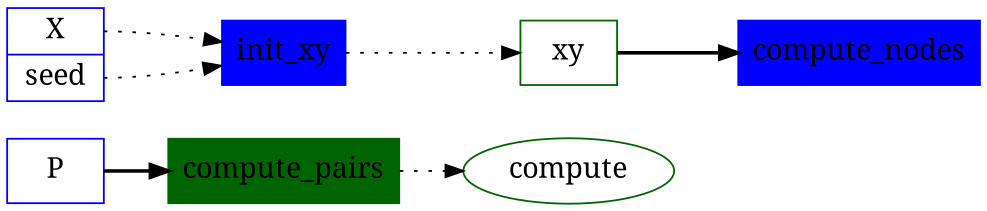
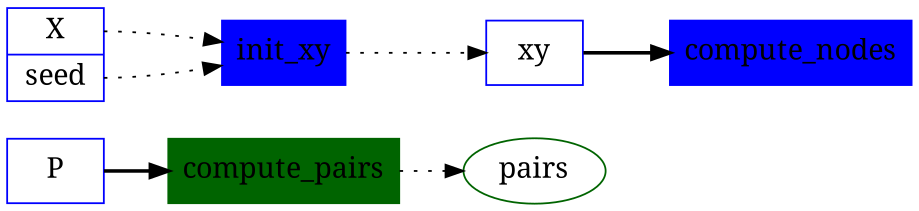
node "xy": color darkgreen -> blue
node "compute": label "compute" -> "pairs"
